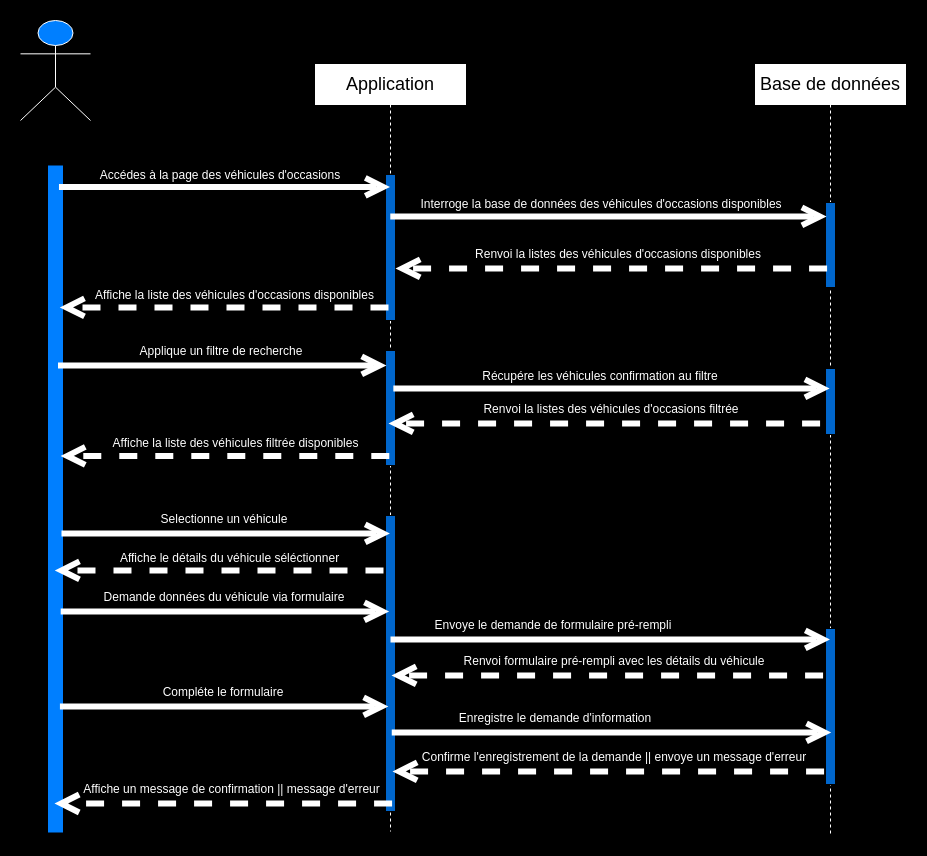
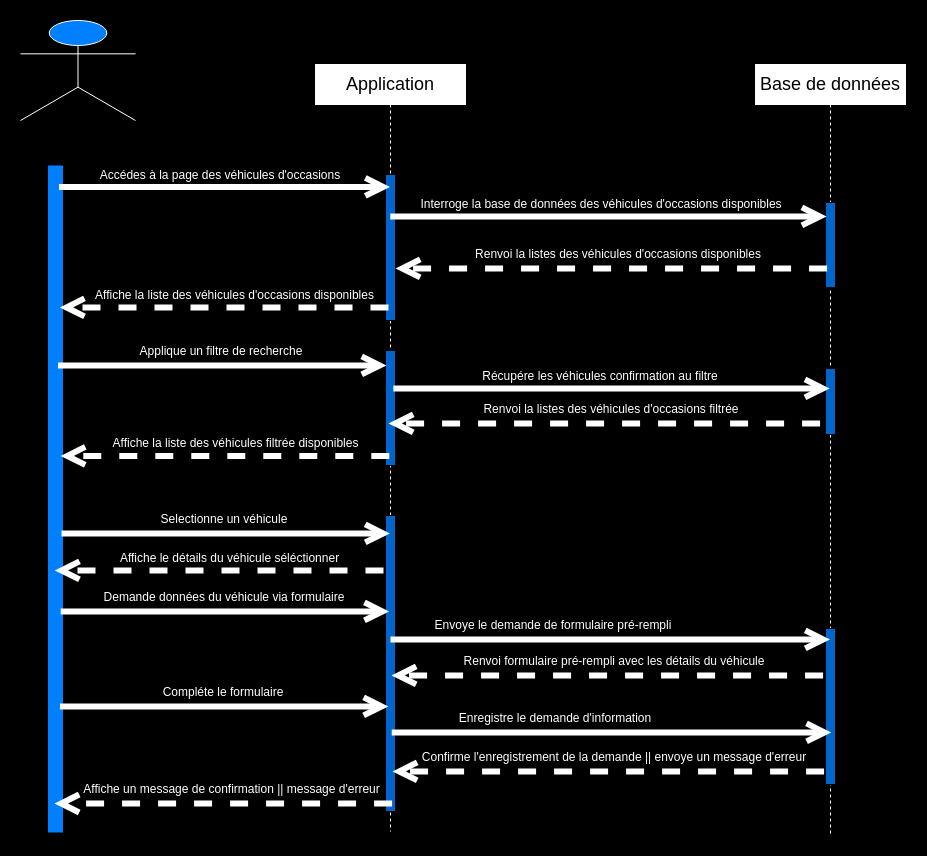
node "Visiteur": size 70x100 -> 115x100
